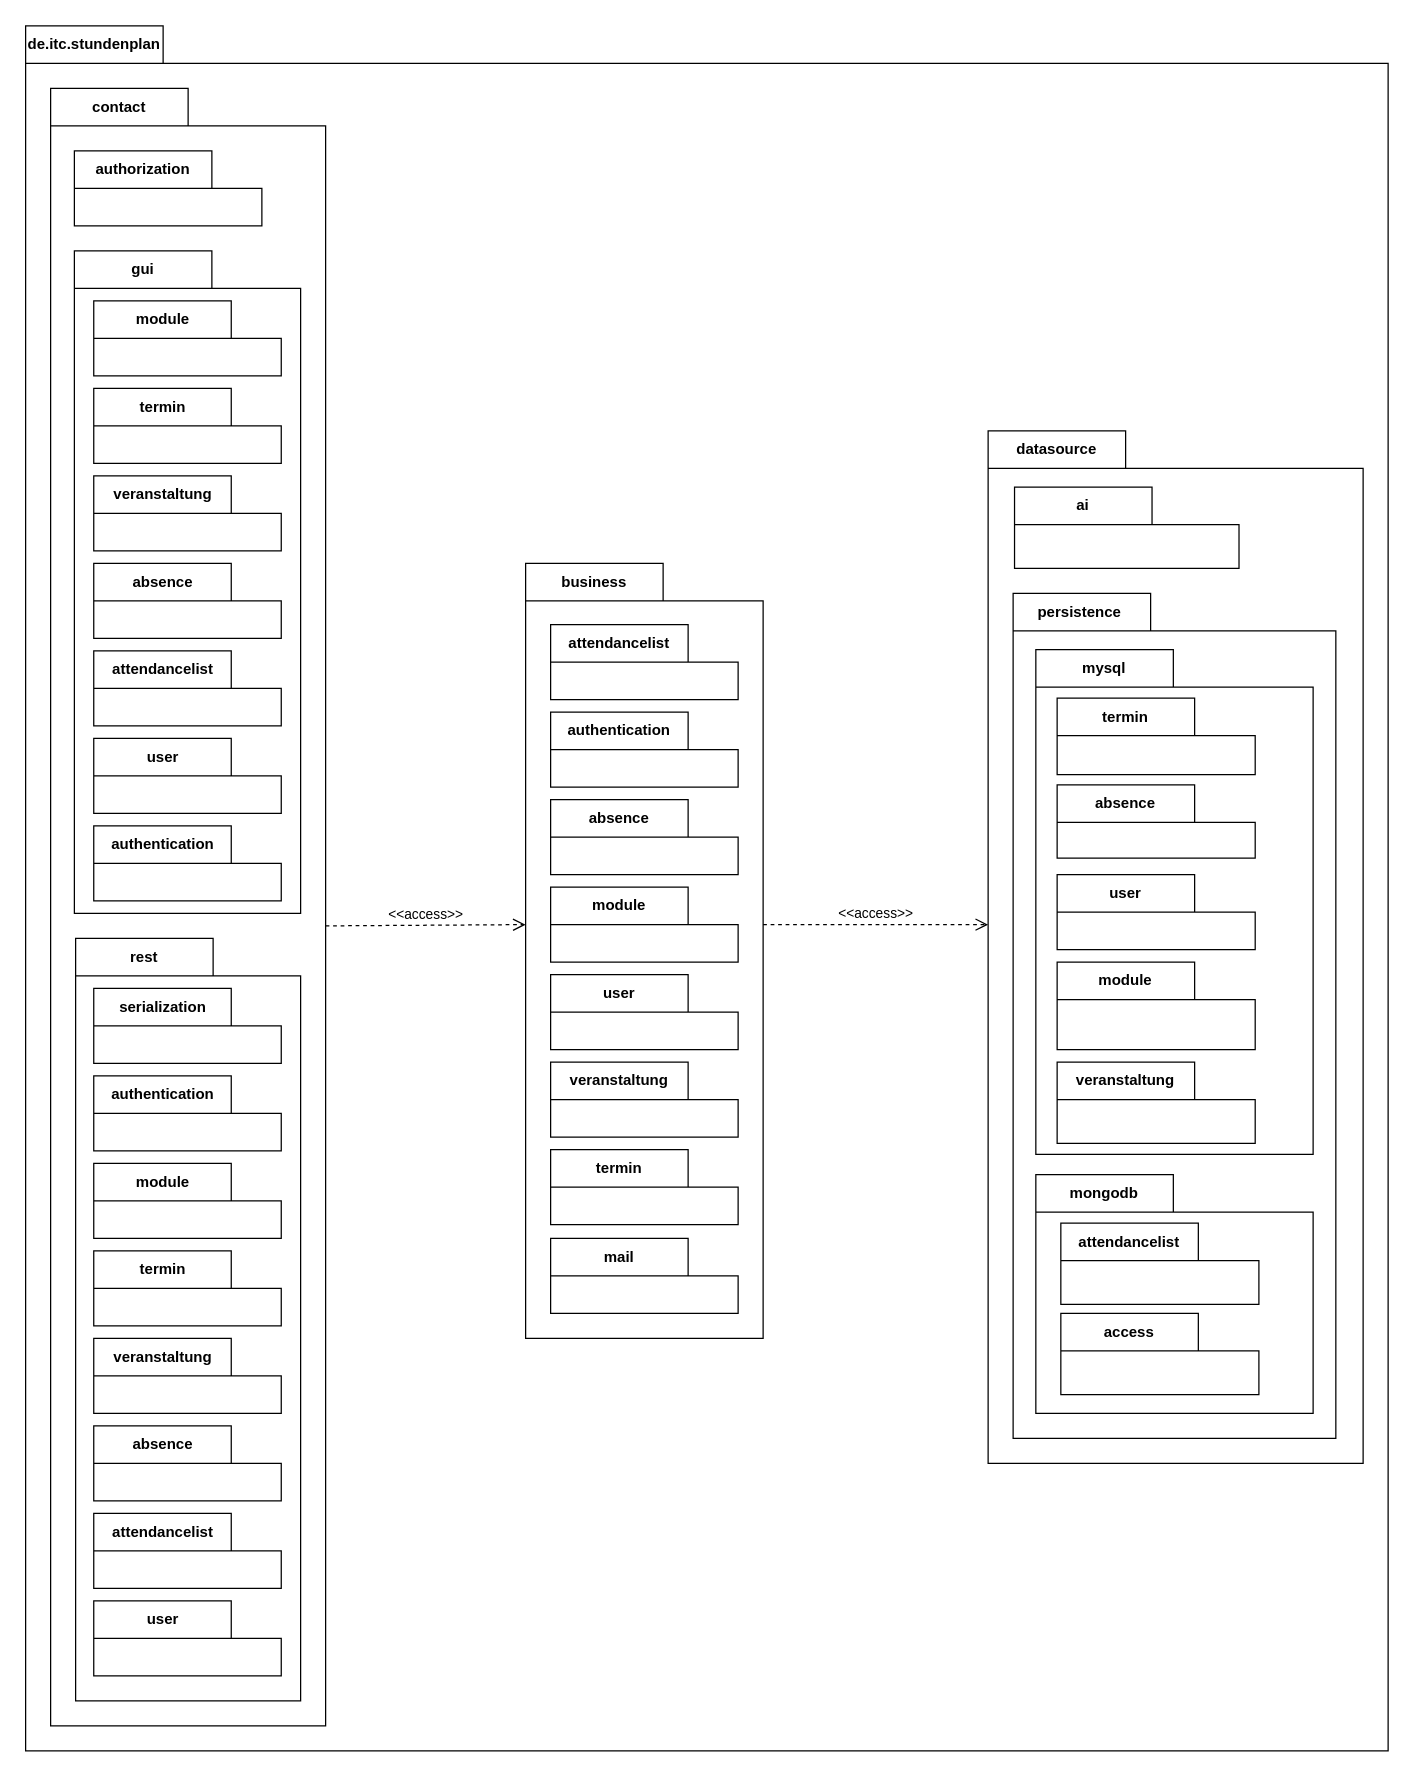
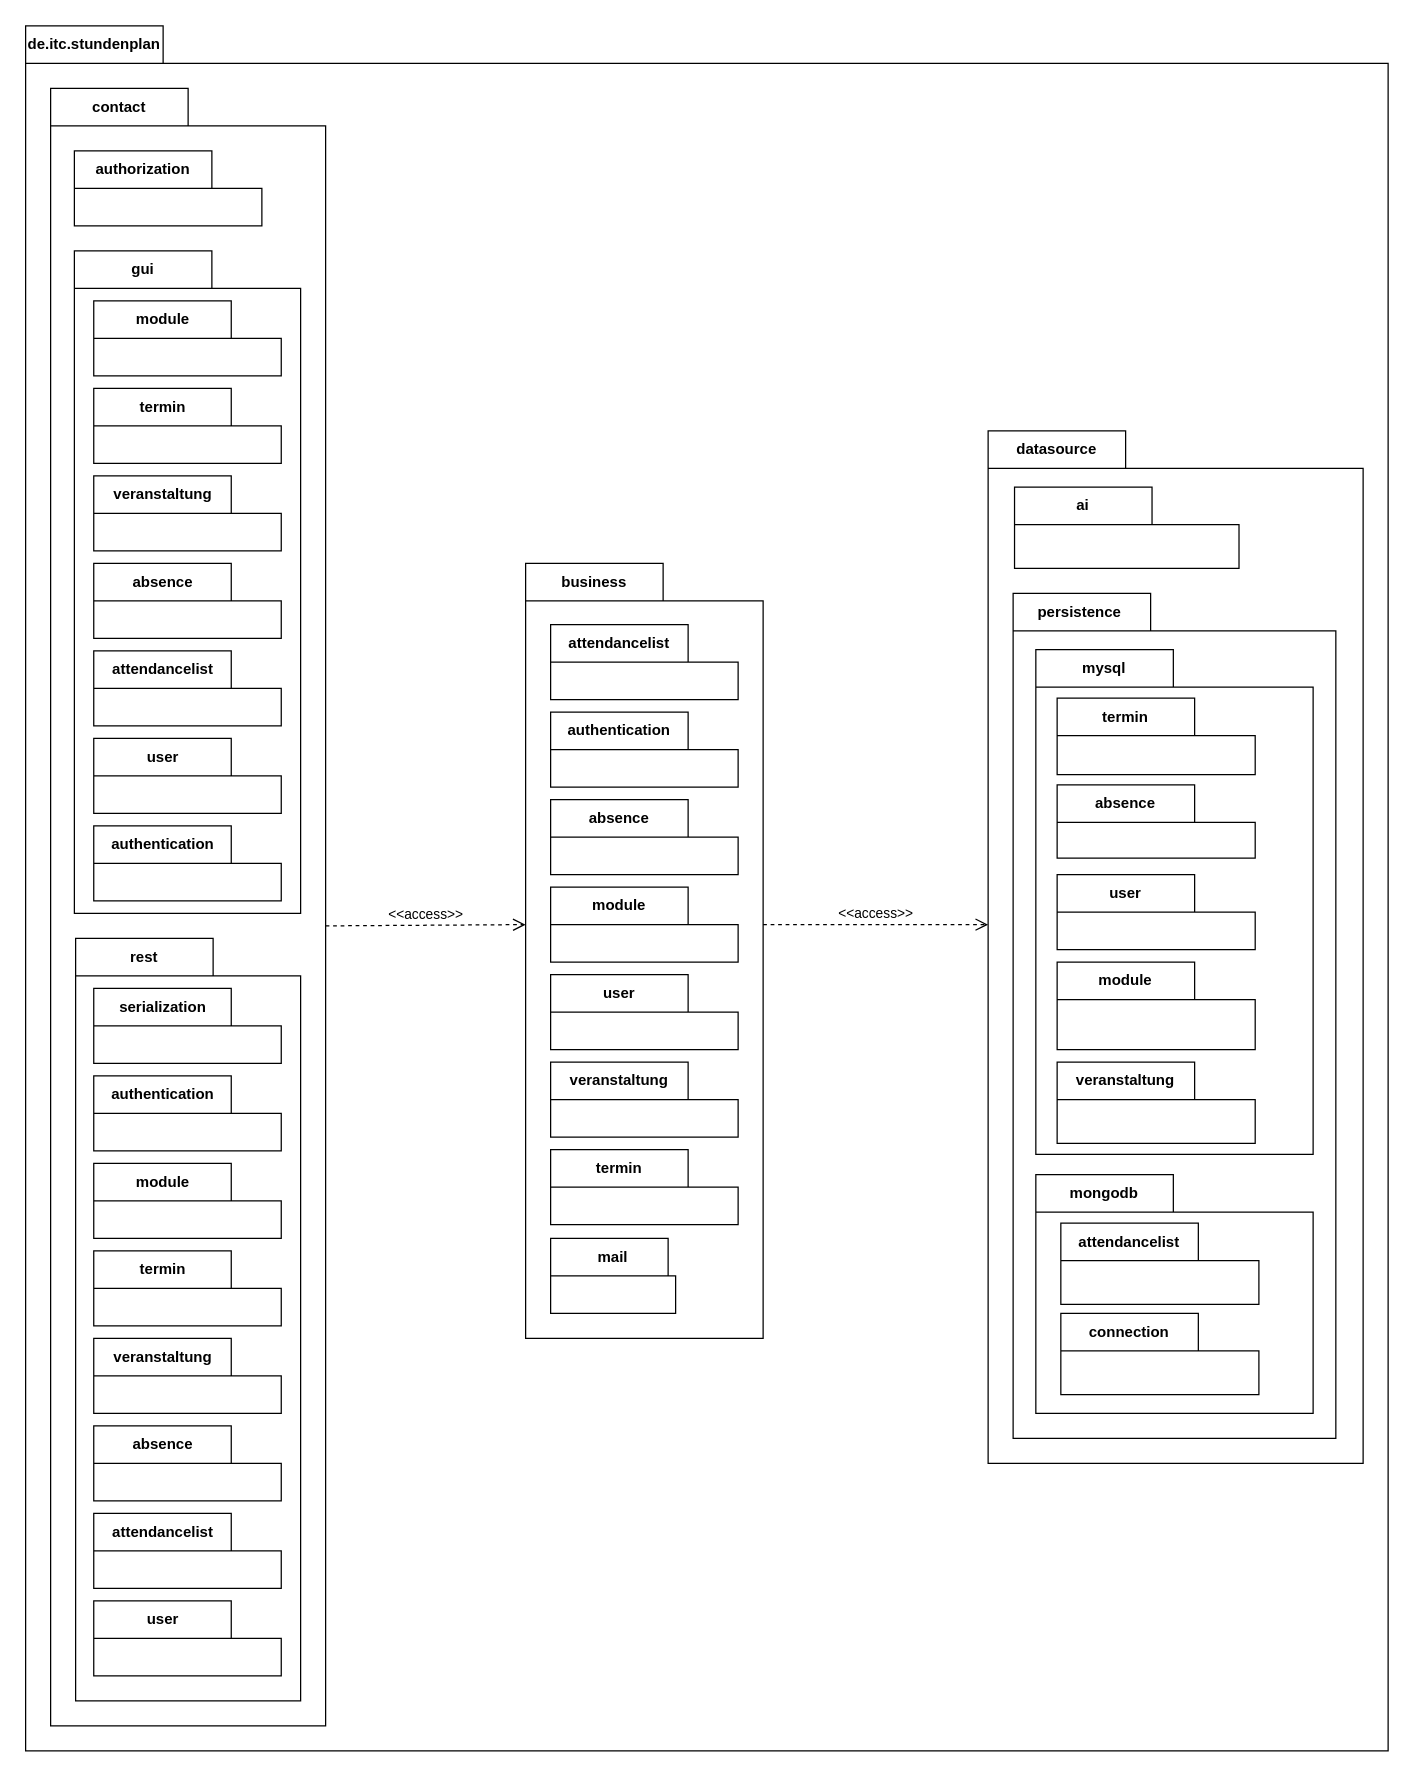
node "mail": size 188x75 -> 125x75
node "access": label "access" -> "connection"
